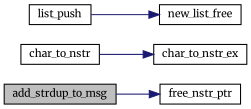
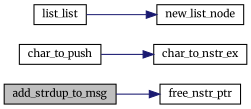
node "list_push": label "list_push" -> "list_list"
node "new_list_free": label "new_list_free" -> "new_list_node"
node "char_to_nstr": label "char_to_nstr" -> "char_to_push"
